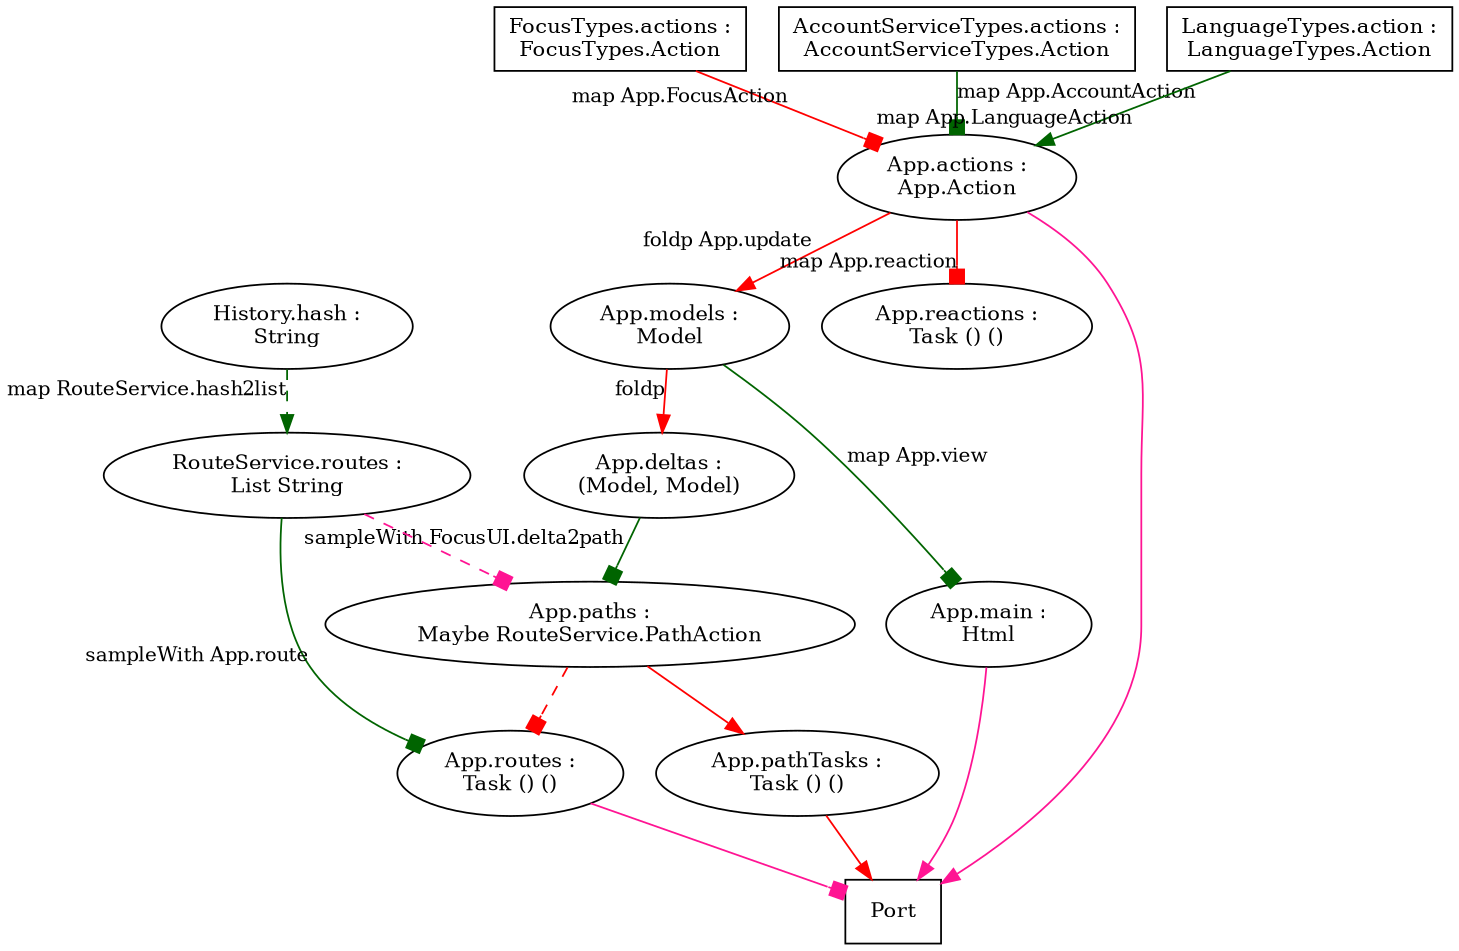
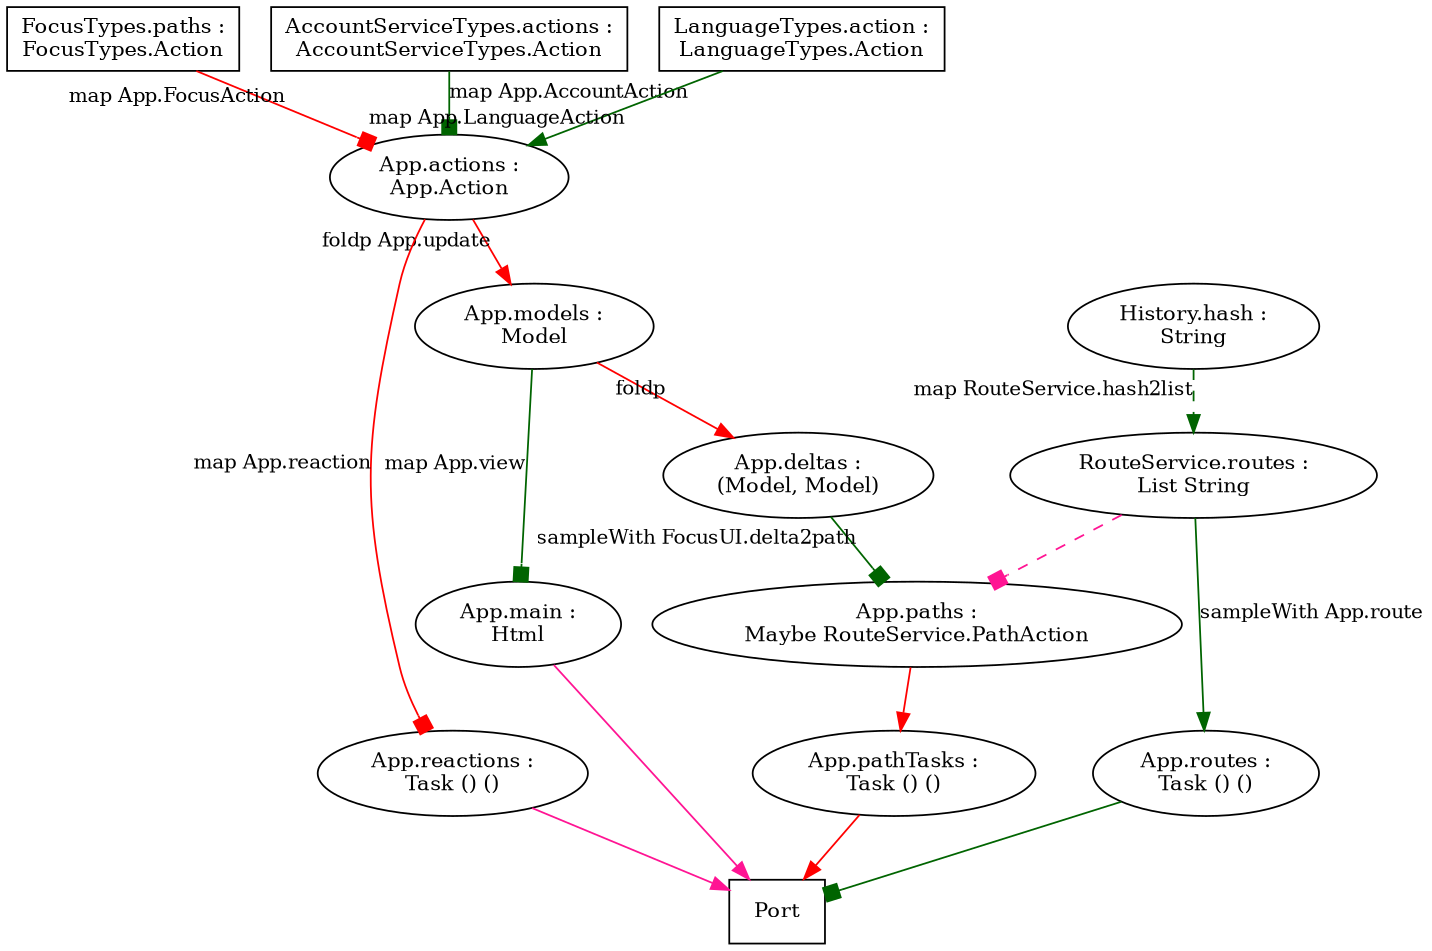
node "FocusTypes.actions : FocusTypes.Action": label "FocusTypes.actions : FocusTypes.Action" -> "FocusTypes.paths : FocusTypes.Action"
edge "App.actions : App.Action" -> "Port": now "App.reactions : Task () ()" -> "Port"
edge "RouteService.routes : List String" -> "App.routes : Task () ()": arrowhead box -> normal
edge "App.paths : Maybe RouteService.PathAction" -> "App.routes : Task () ()": removed
edge "App.routes : Task () ()" -> "Port": color deeppink -> darkgreen
